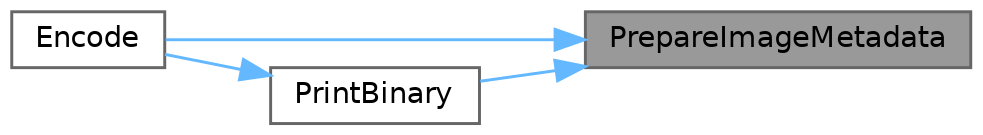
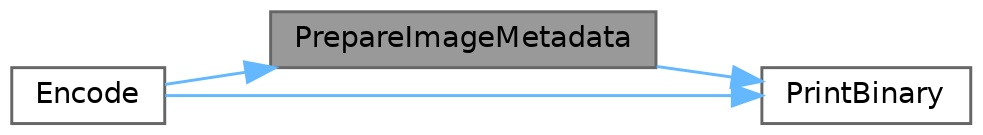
edge "PrintBinary" -> "PrepareImageMetadata": reversed
